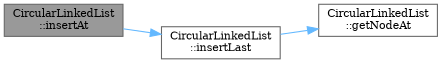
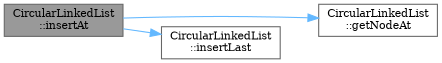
edge "CircularLinkedList ::insertLast" -> "CircularLinkedList ::getNodeAt": now "CircularLinkedList ::insertAt" -> "CircularLinkedList ::getNodeAt"
